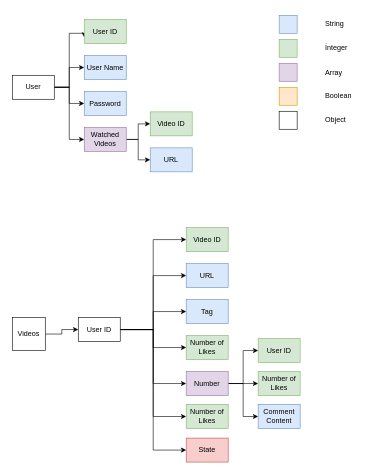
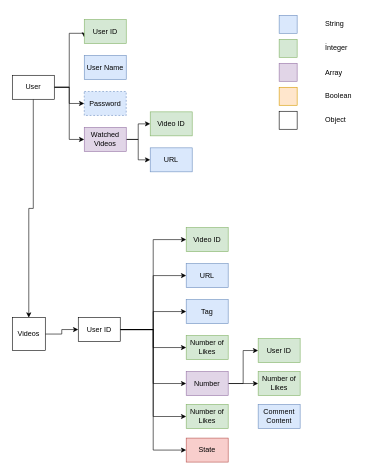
edge "User" -> "User Name": now "User" -> "Videos"
node "Password": style solid -> dashed
edge "Number" -> "Comment Content": removed
